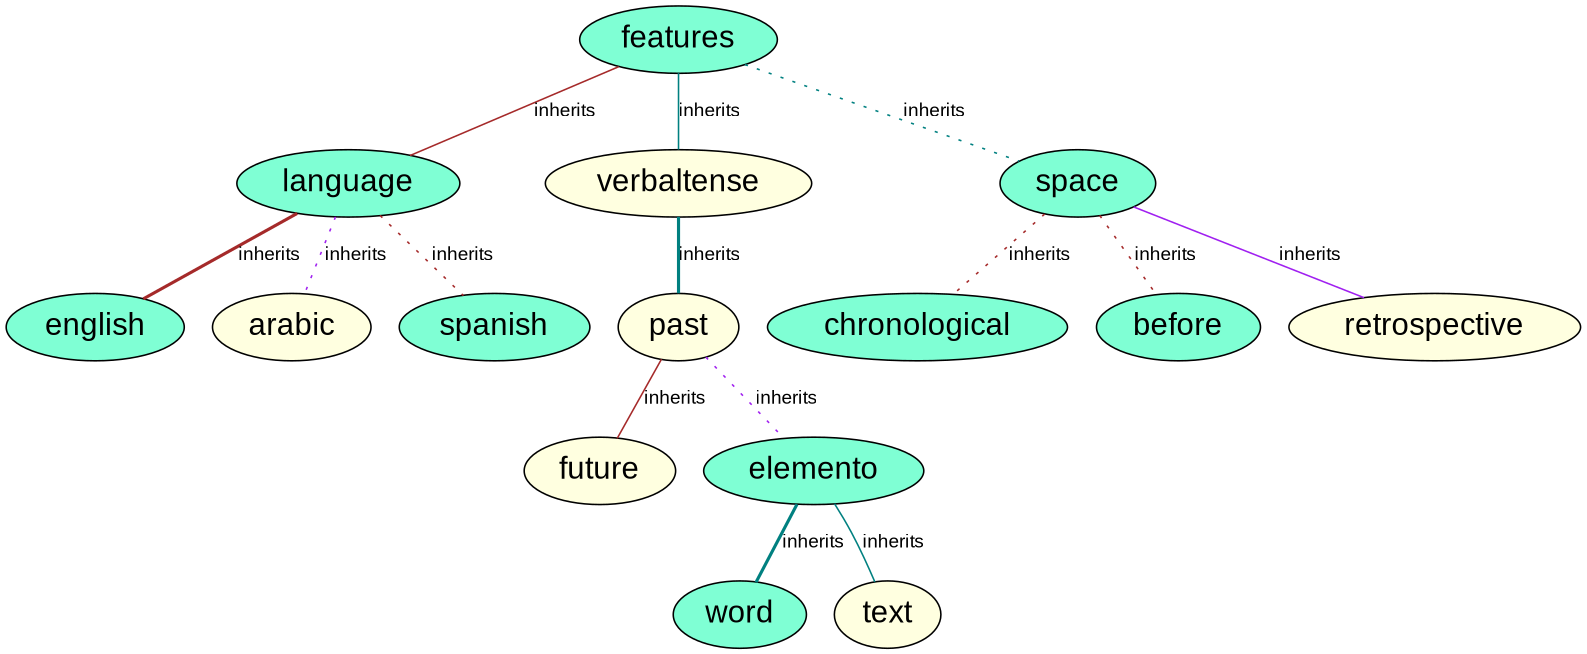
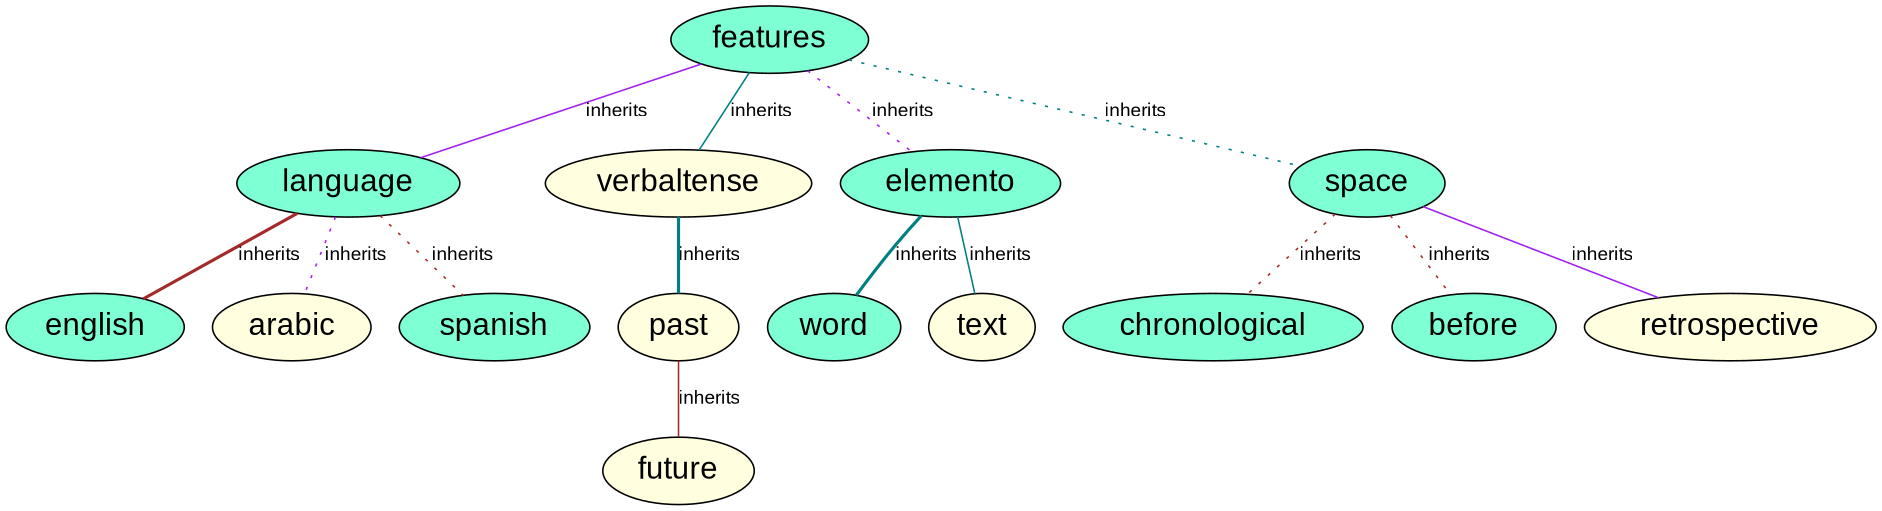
edge "features" -- "language": color brown -> purple
edge "past" -- "elemento": now "features" -- "elemento"
